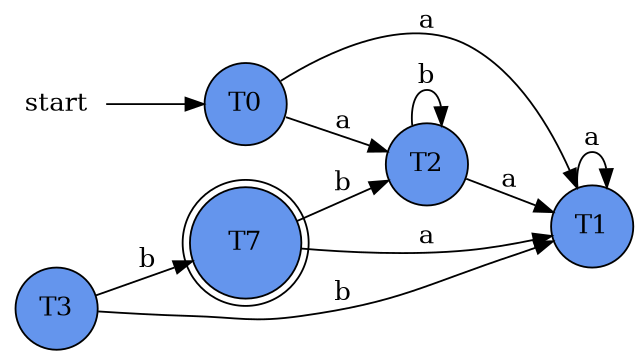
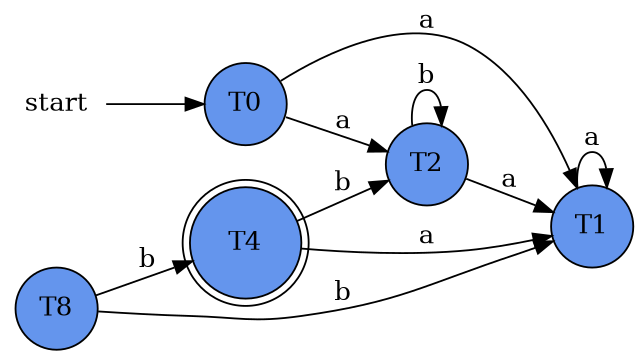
node "T7": label "T7" -> "T4"
node "T3": label "T3" -> "T8"
